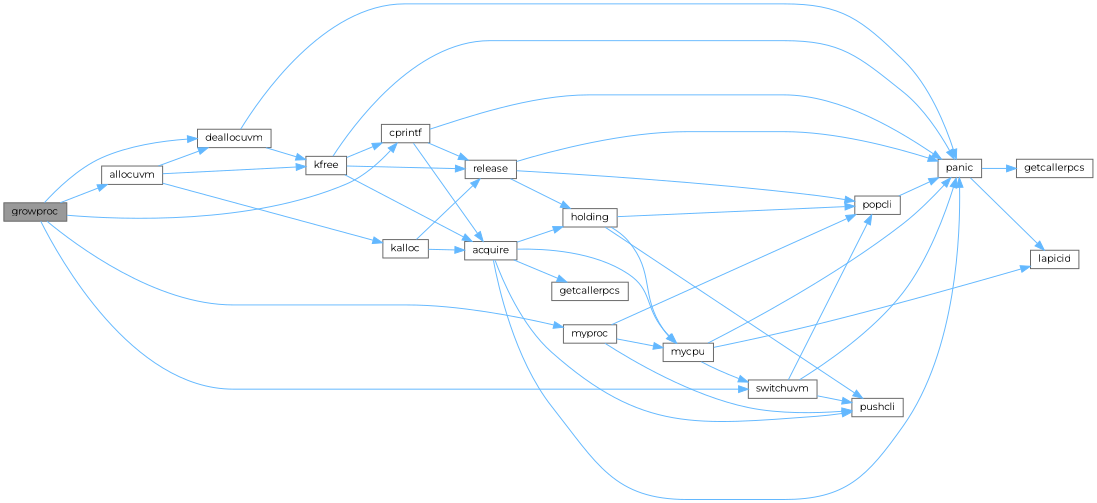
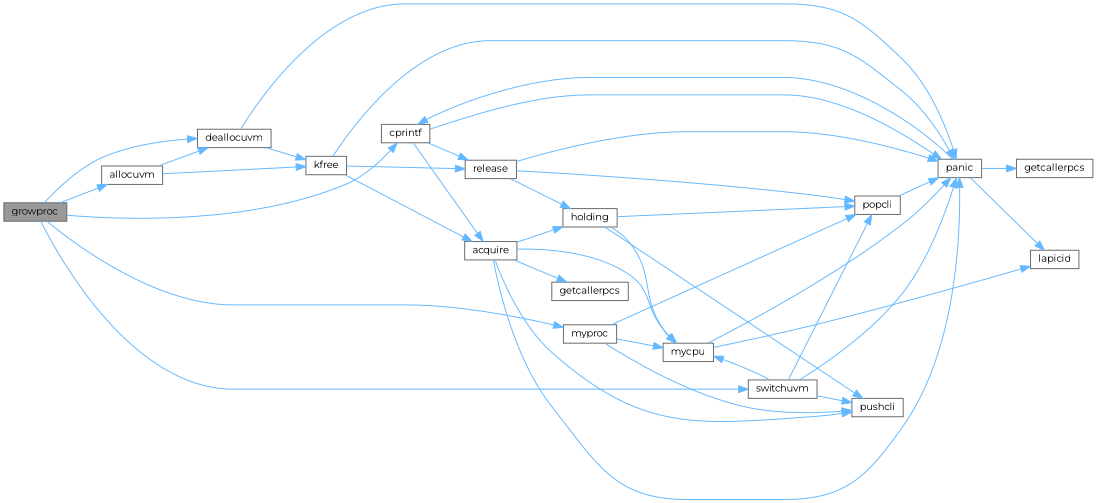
edge "kfree" -> "cprintf": now "panic" -> "cprintf"
node "kalloc": removed
edge "mycpu" -> "switchuvm": reversed
